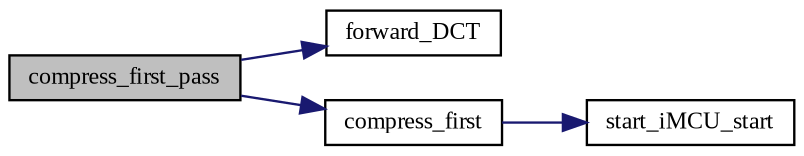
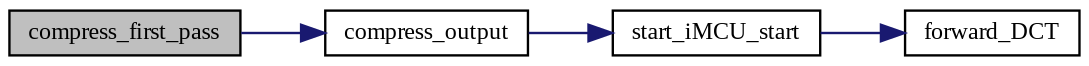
edge "compress_first_pass" -> "forward_DCT": now "start_iMCU_start" -> "forward_DCT"
node "compress_first": label "compress_first" -> "compress_output"
